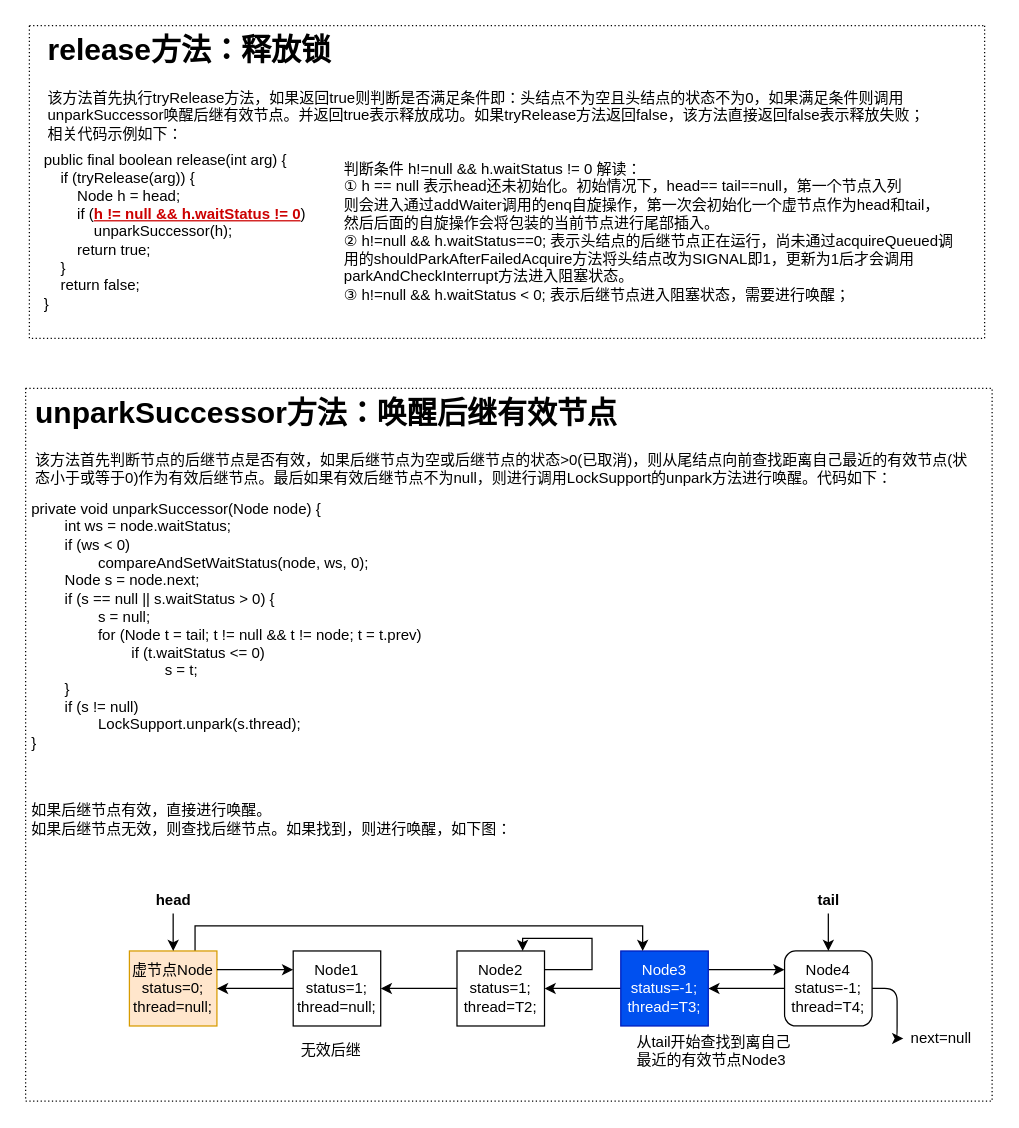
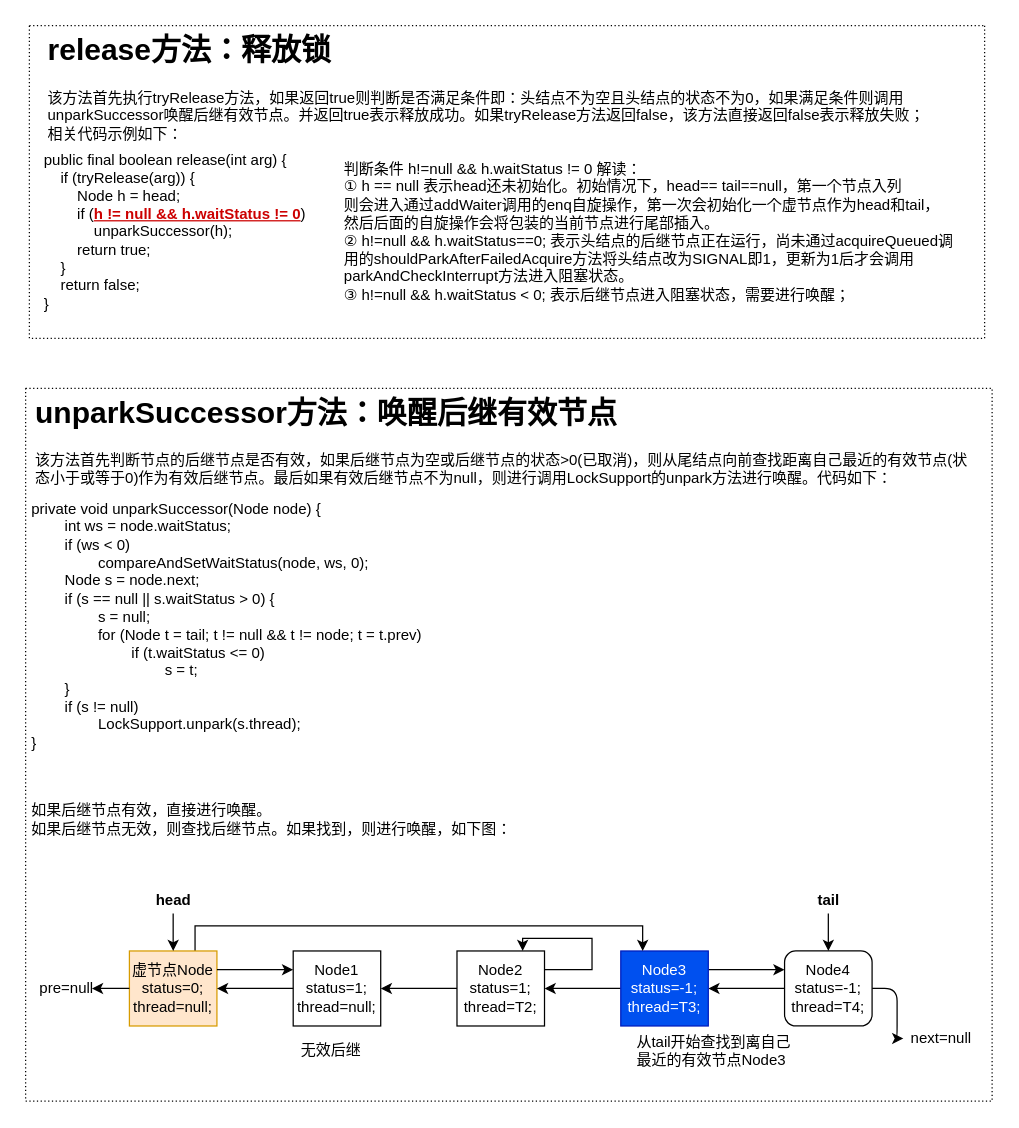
node "pre=null": added
edge "虚节点Node status=0; thread=null;" -> "pre=null": added
